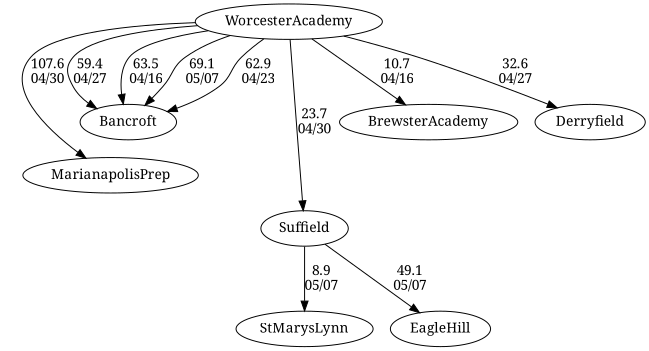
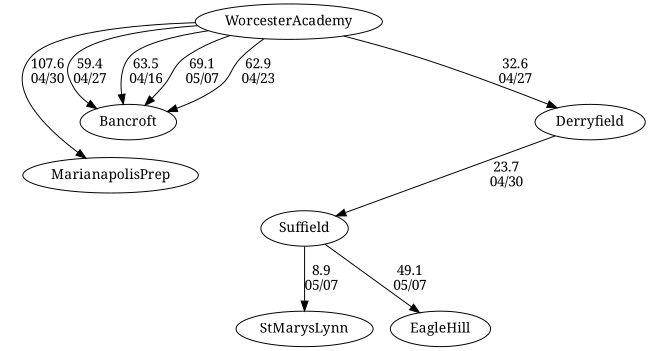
edge "WorcesterAcademy" -> "Suffield": now "Derryfield" -> "Suffield"
node "BrewsterAcademy": removed
